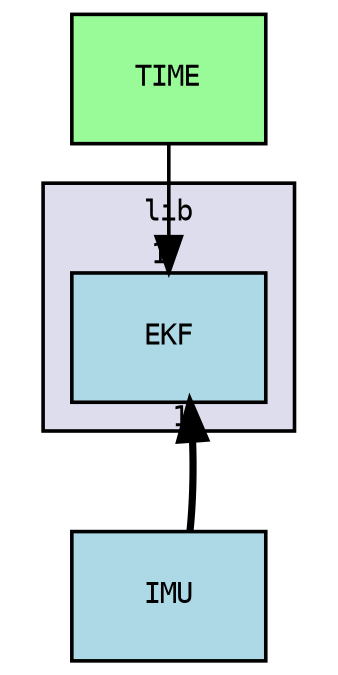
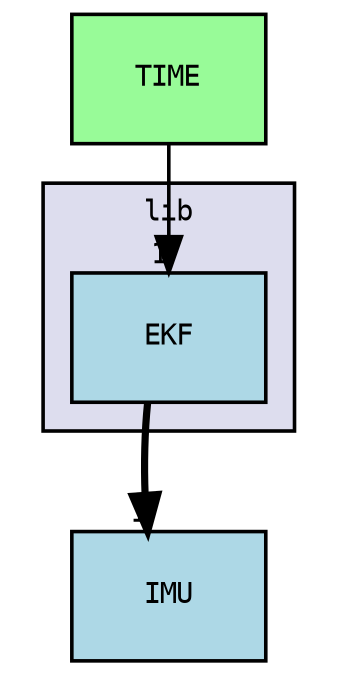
edge "IMU" -> "EKF": reversed
